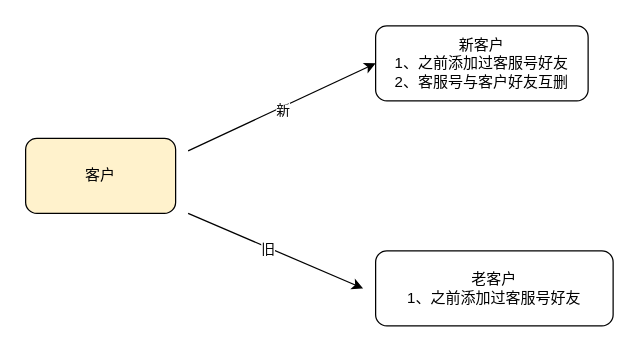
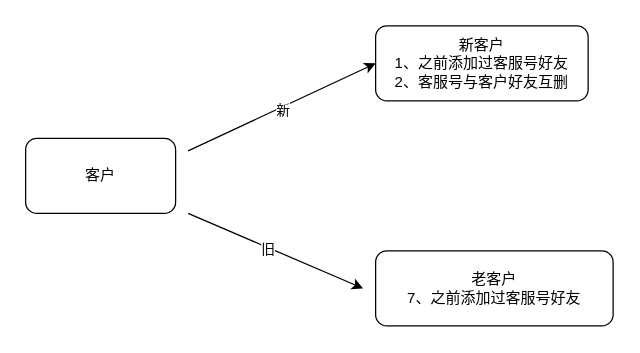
node "客户": fillcolor #fff2cc -> #ffffff
node "老客户 1、之前添加过客服号好友": label "老客户 1、之前添加过客服号好友" -> "老客户 7、之前添加过客服号好友"
